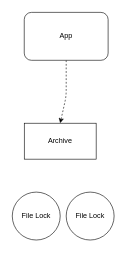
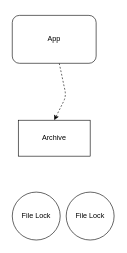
node "App": moved (66, 36) -> (54, 39)
node "Archive": moved (60, 141) -> (54, 138)
